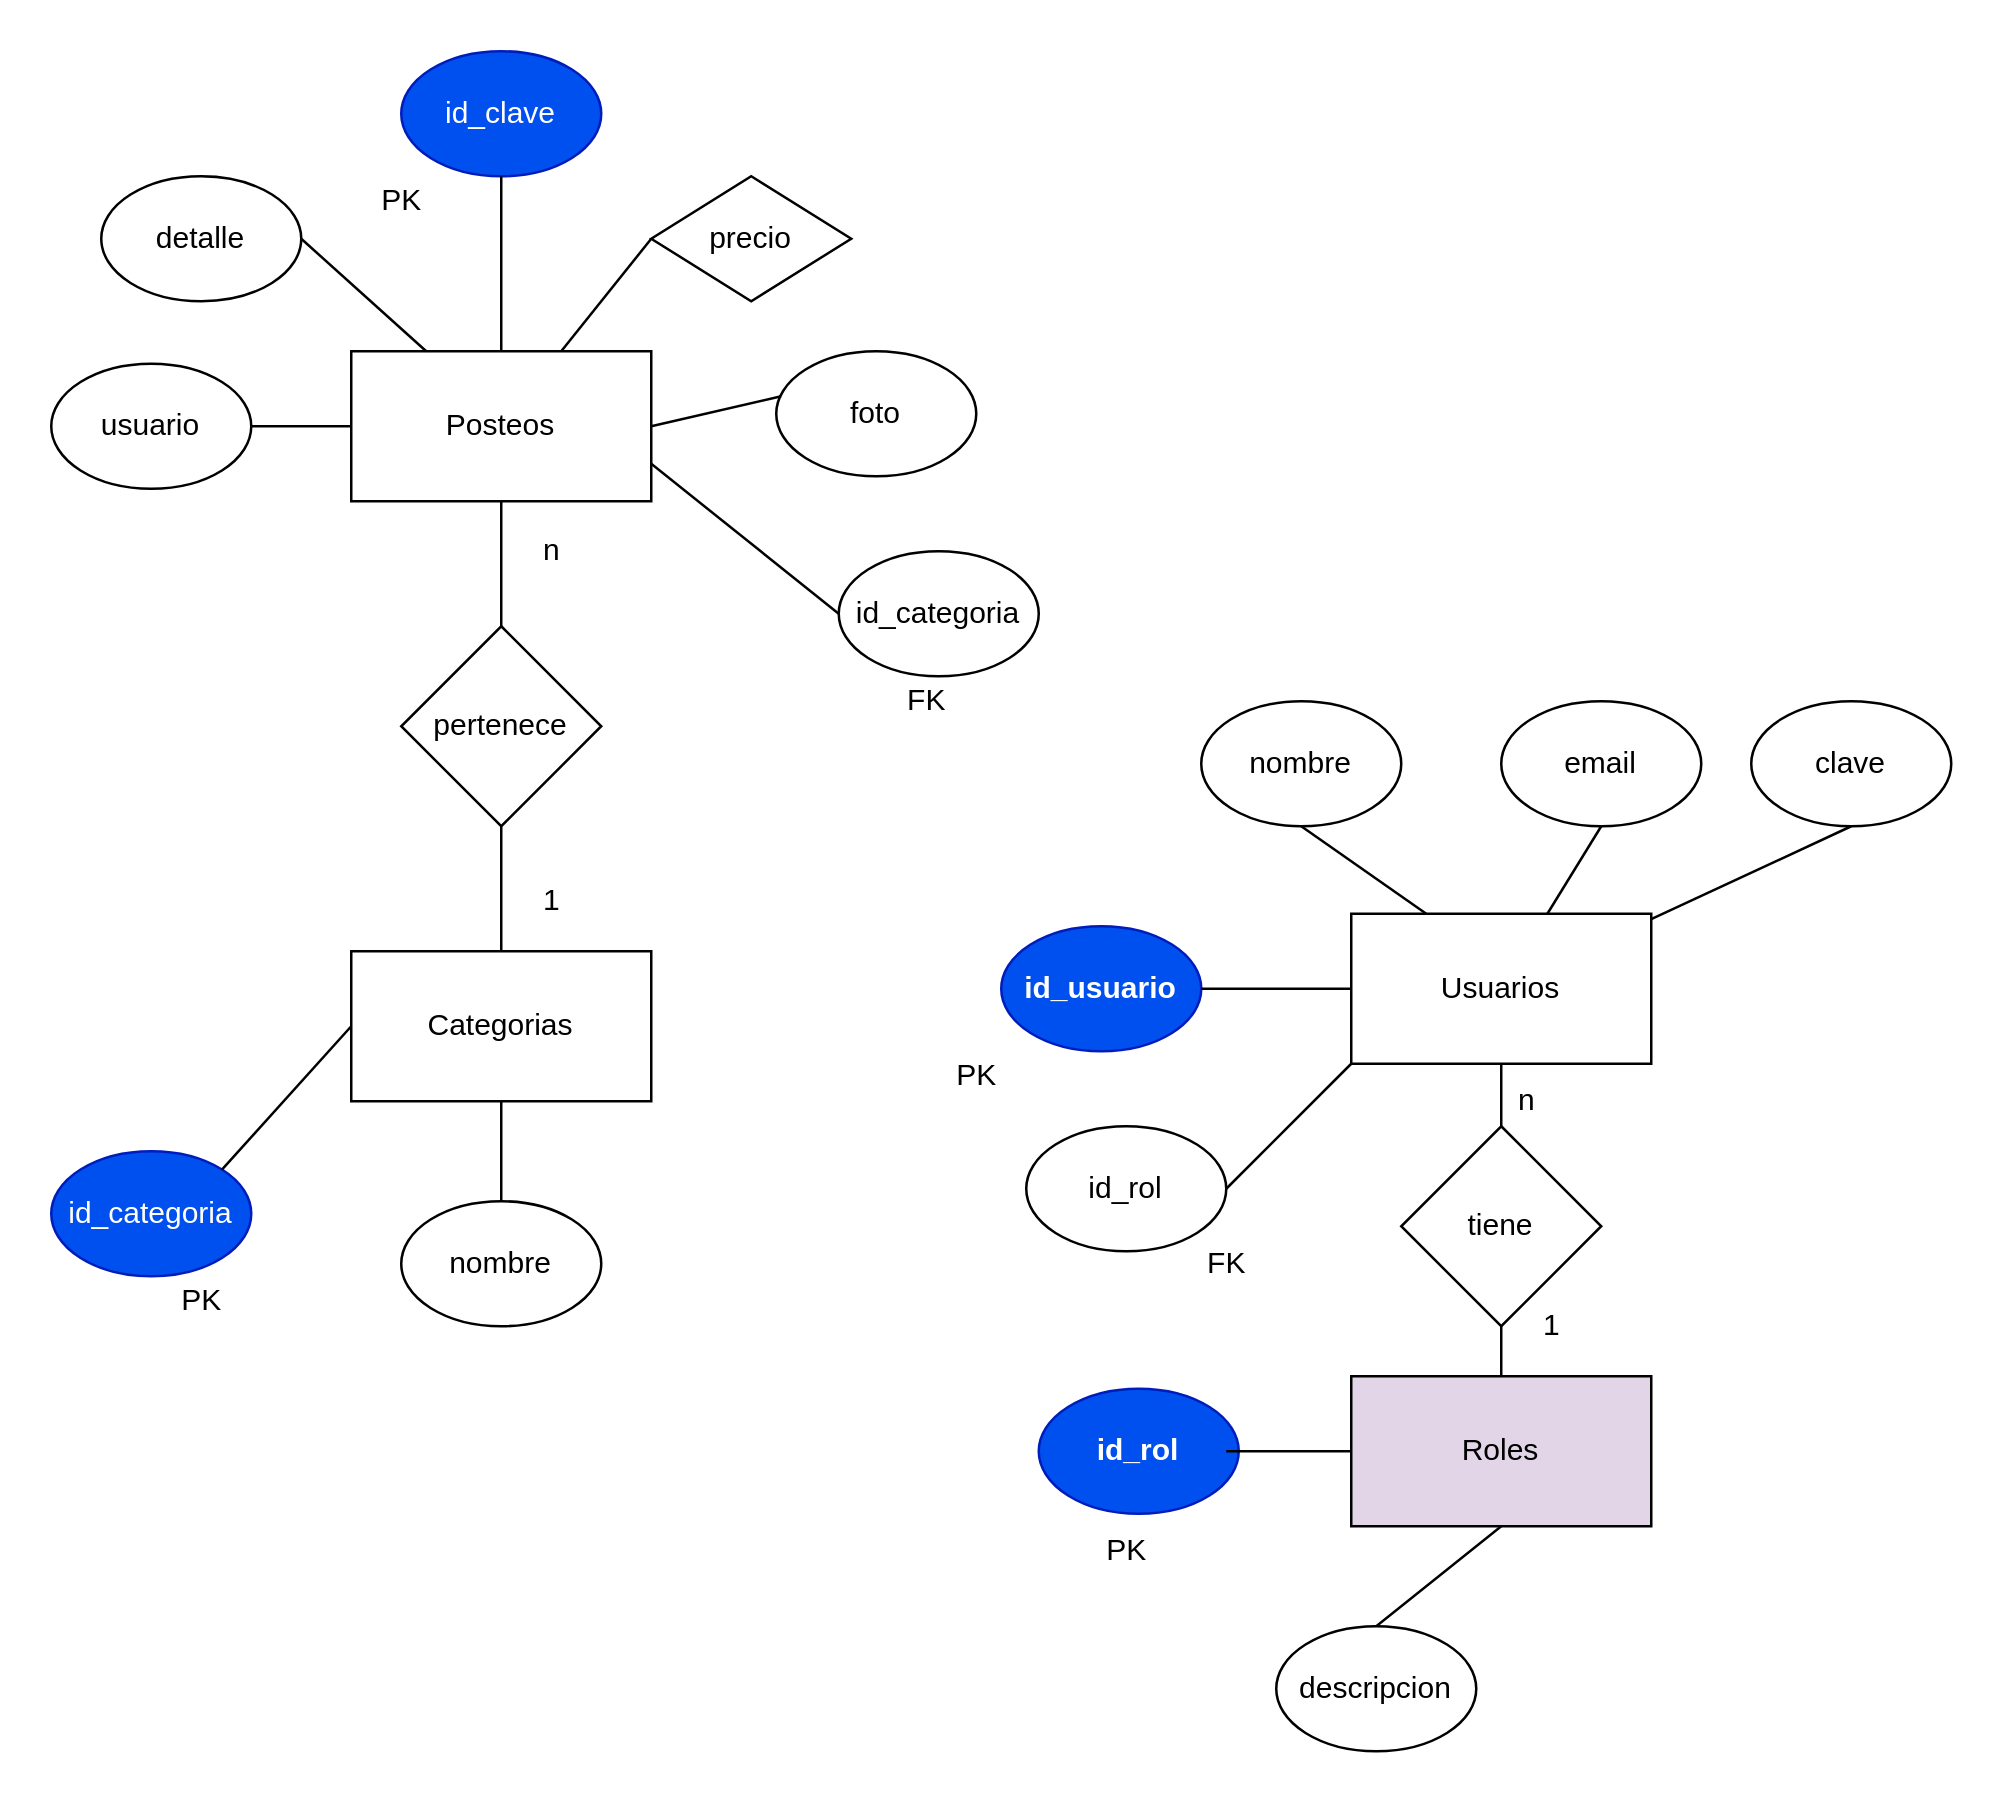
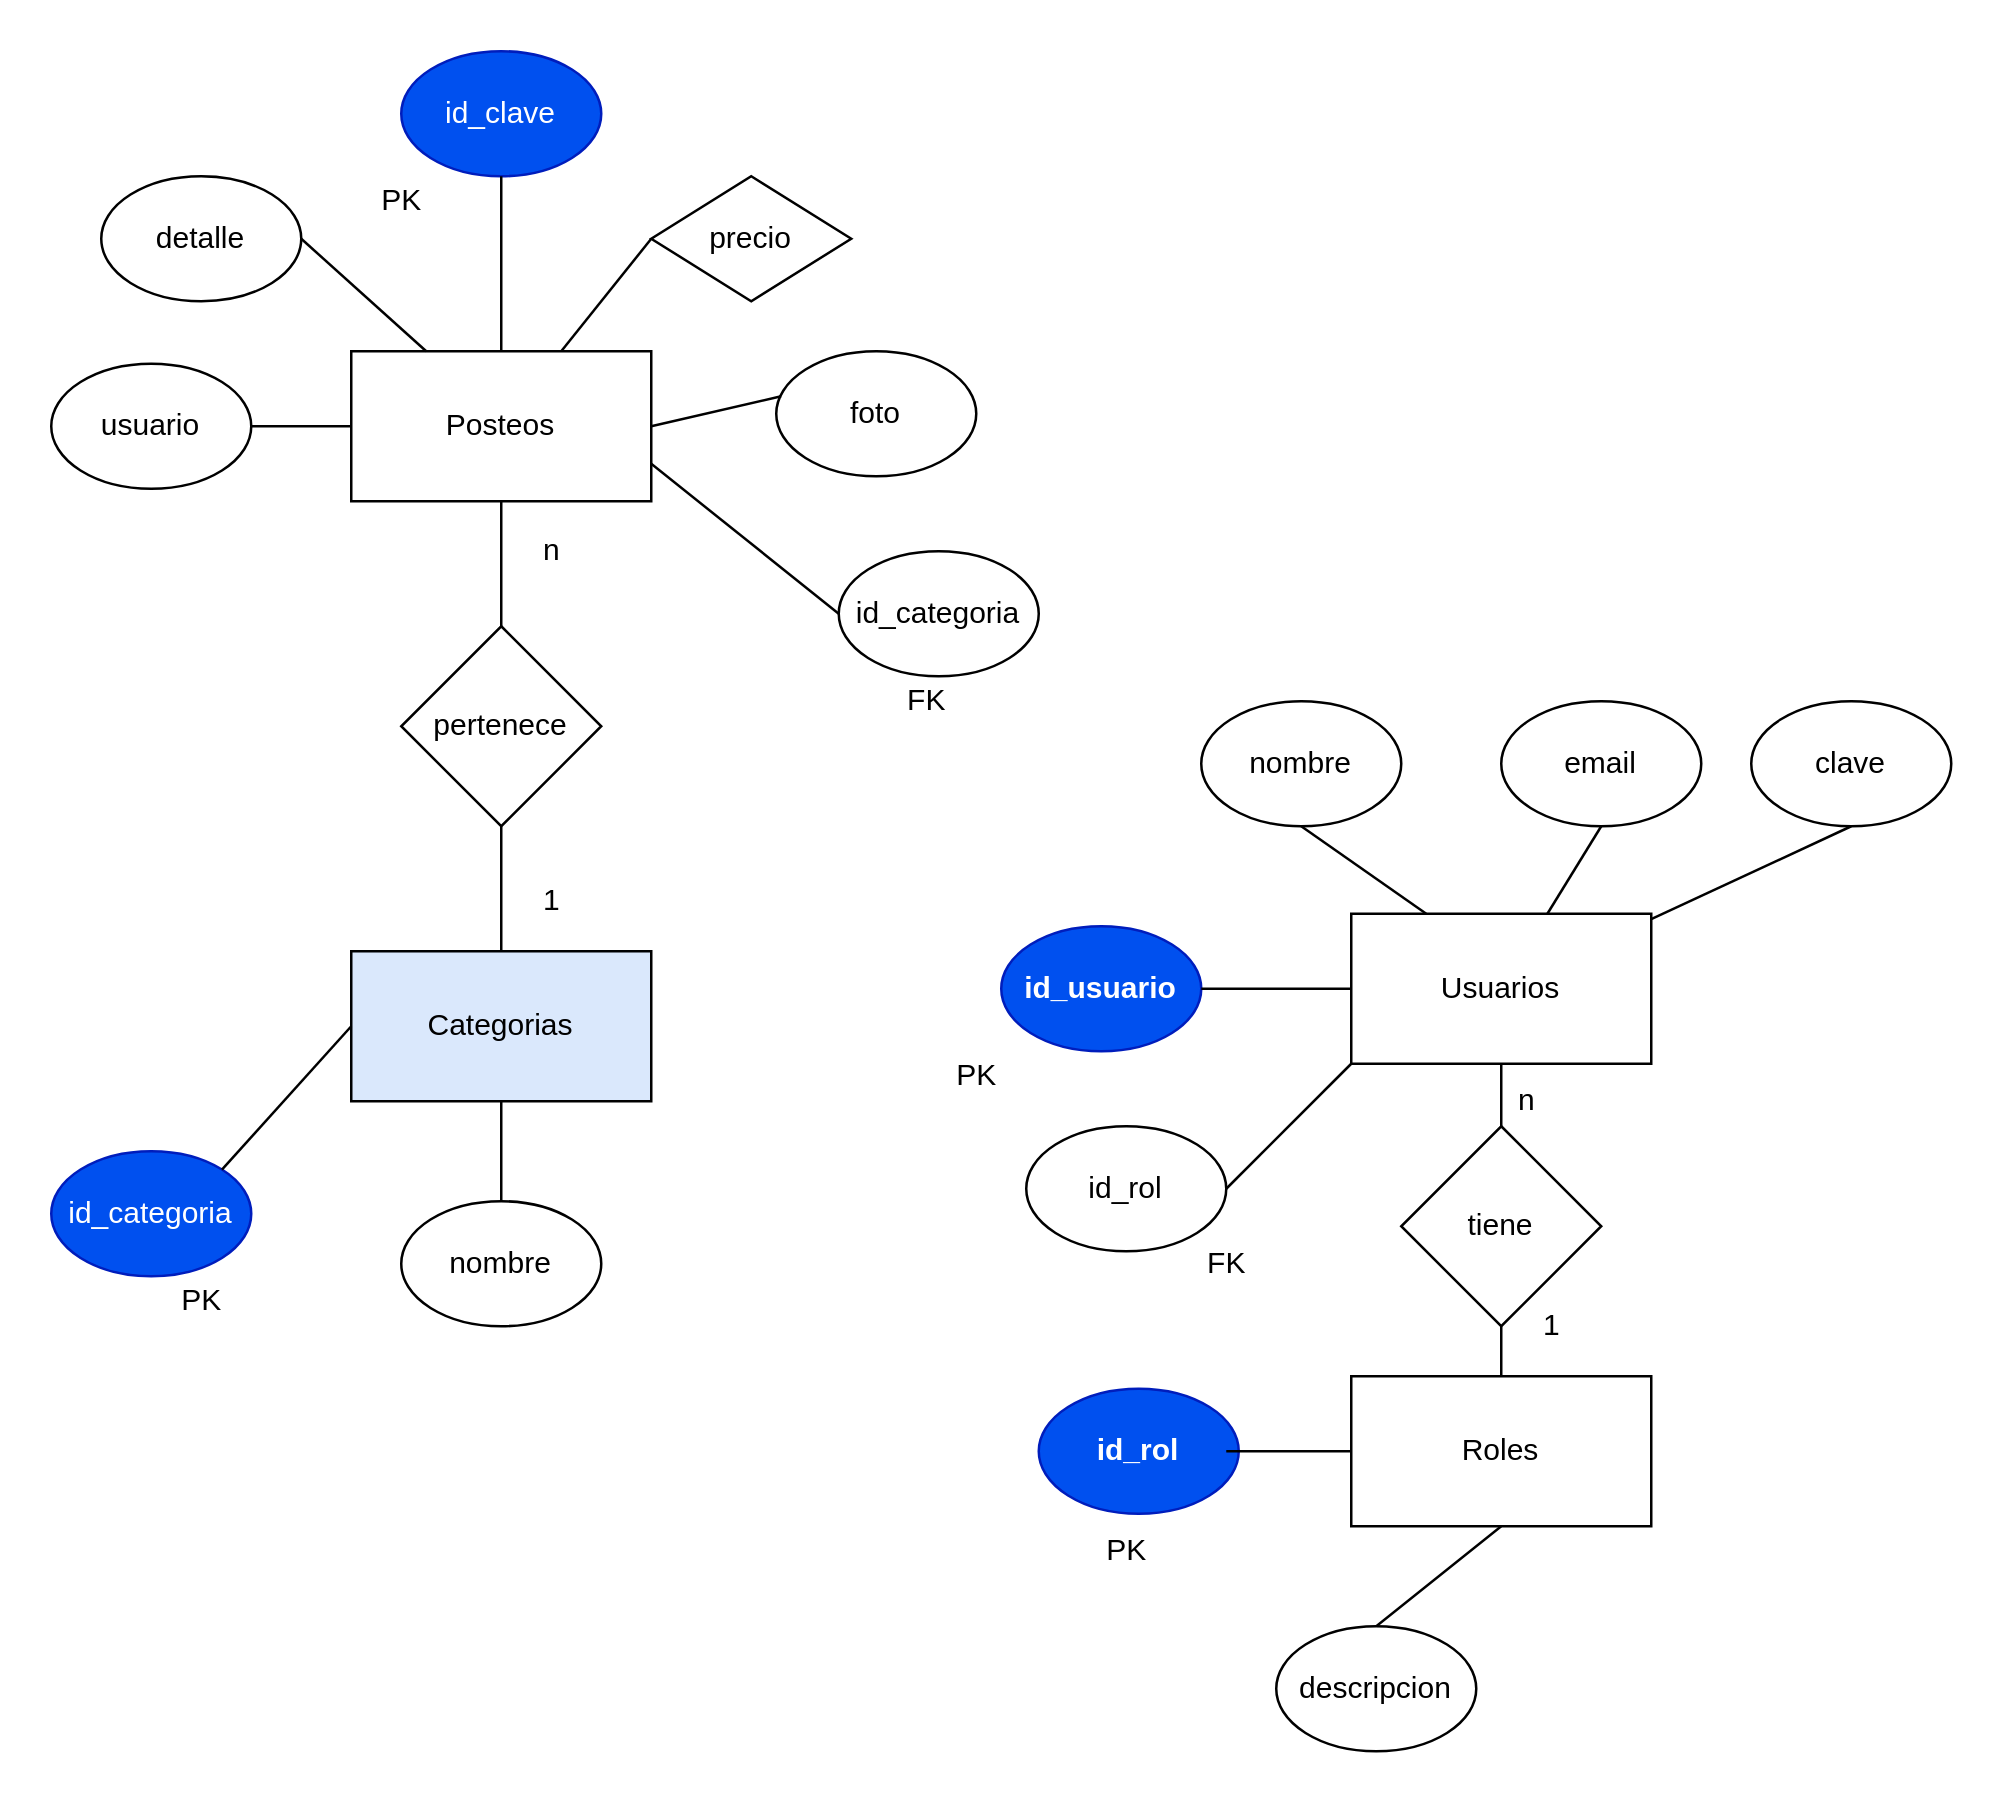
node "Categorias": fillcolor #ffffff -> #dae8fc
node "Roles": fillcolor #e1d5e7 -> #ffffff
